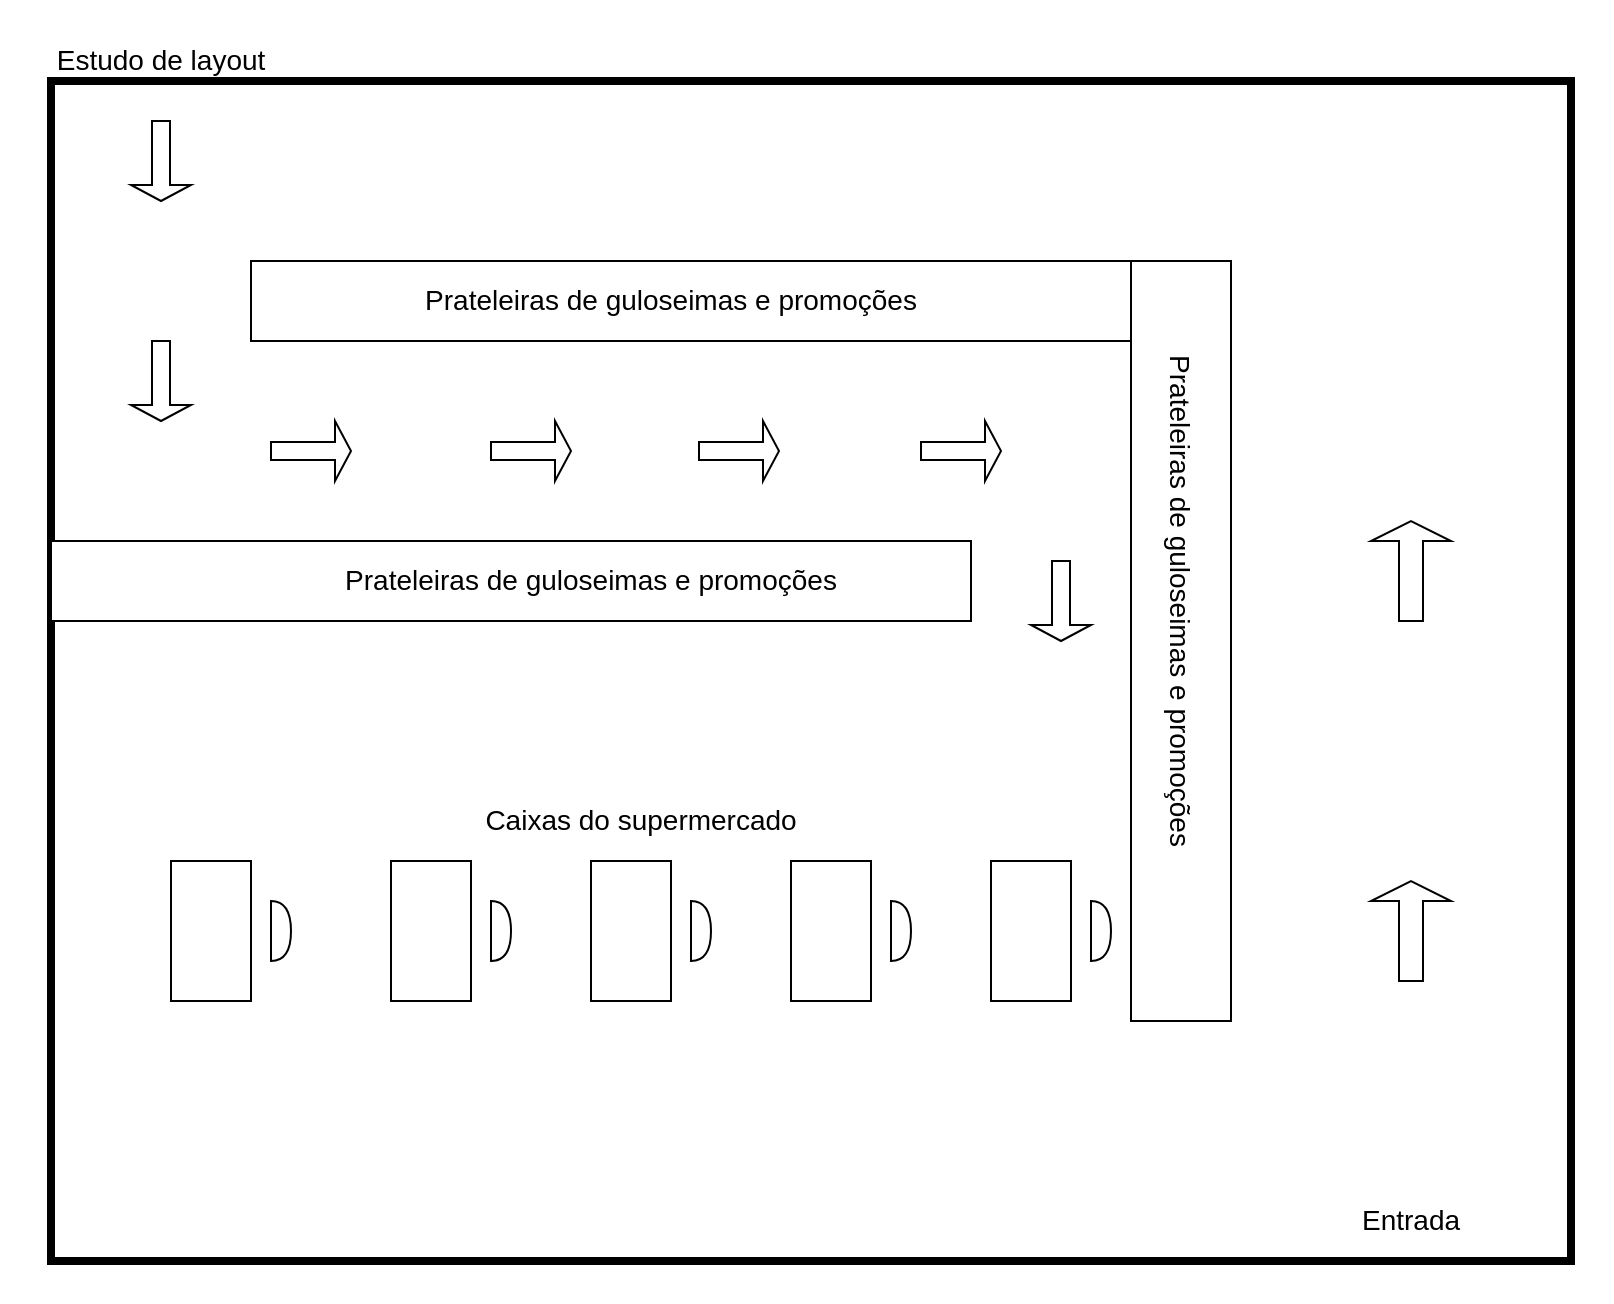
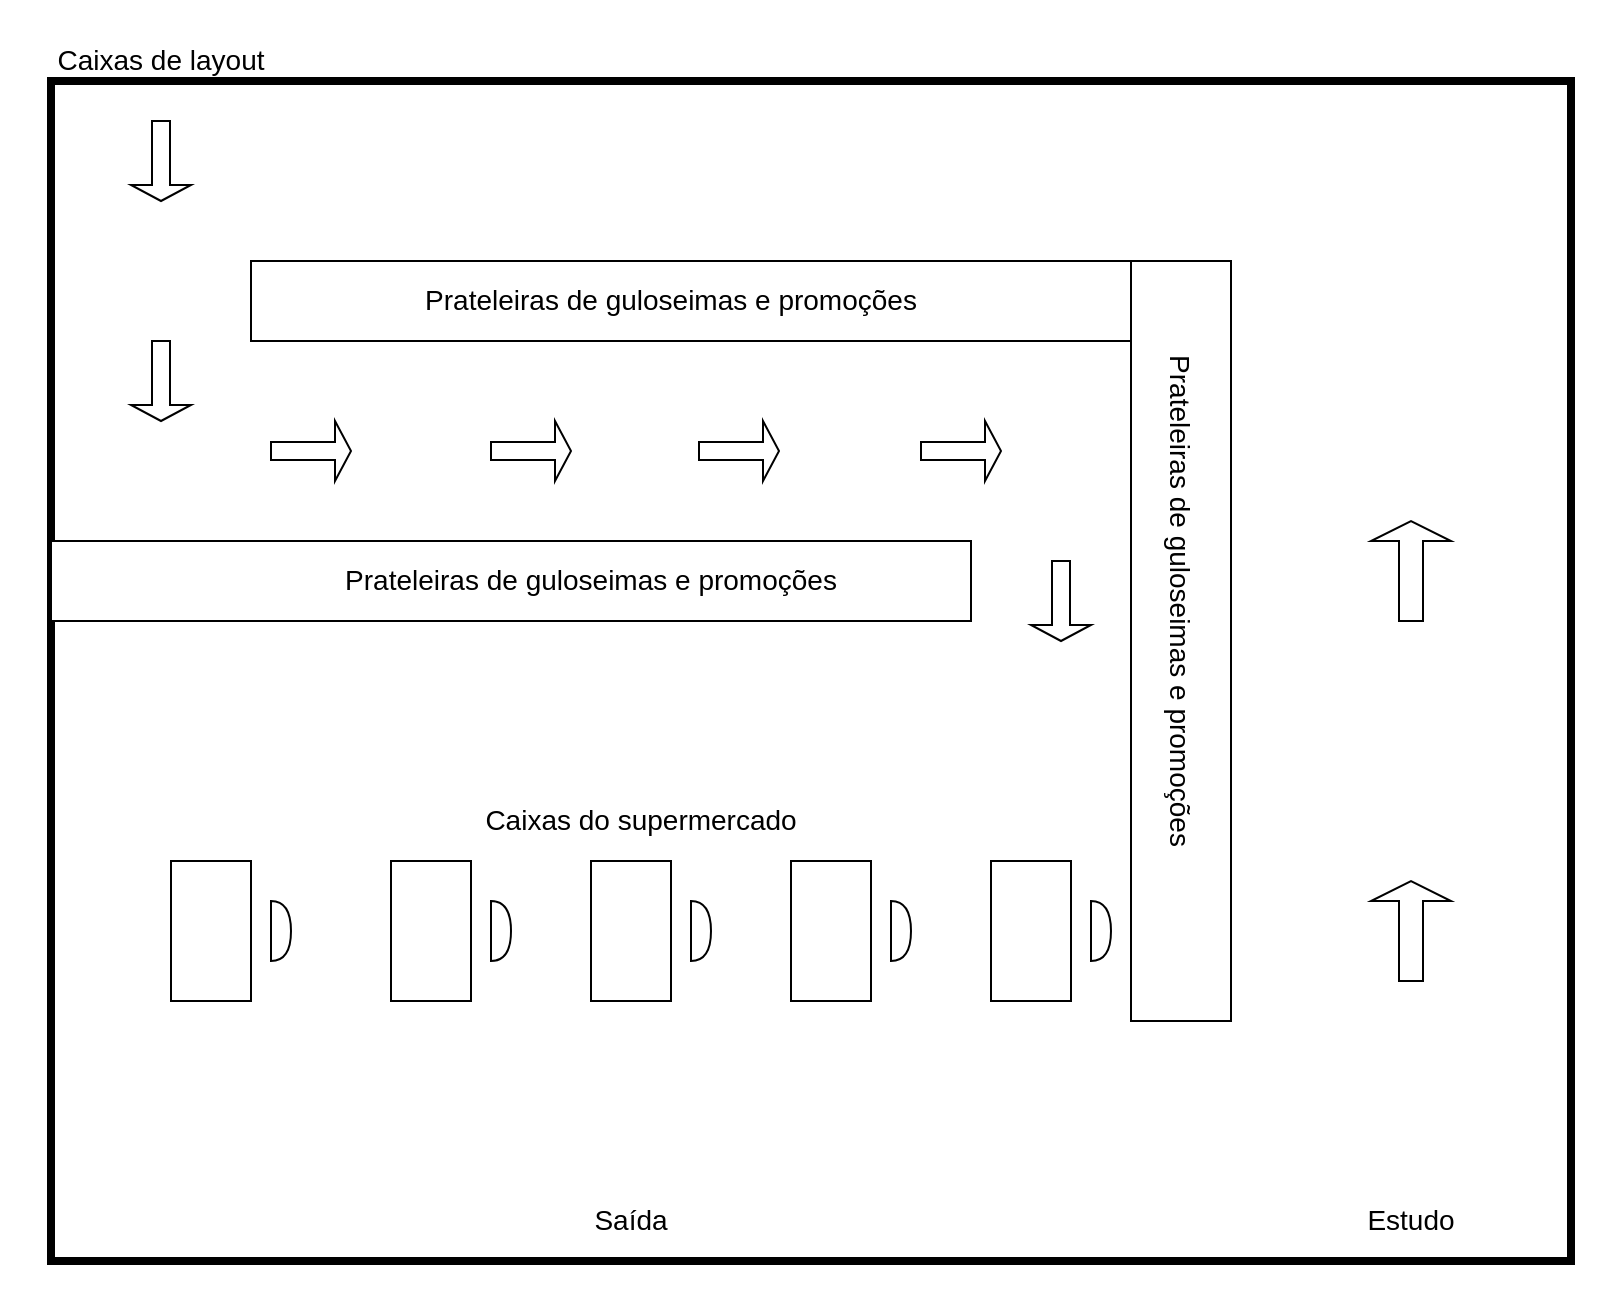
node "Estudo de layout": label "Estudo de layout" -> "Caixas de layout"
node "Saída": added
node "Entrada": label "Entrada" -> "Estudo"
